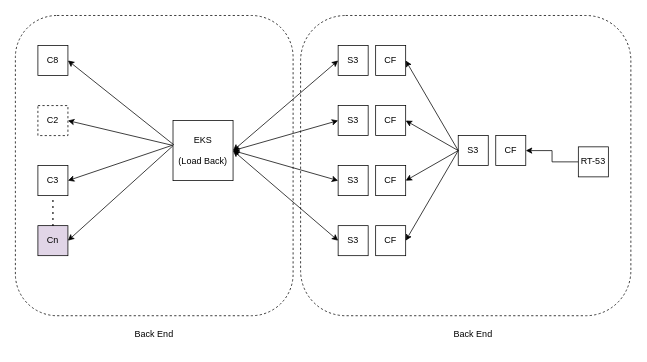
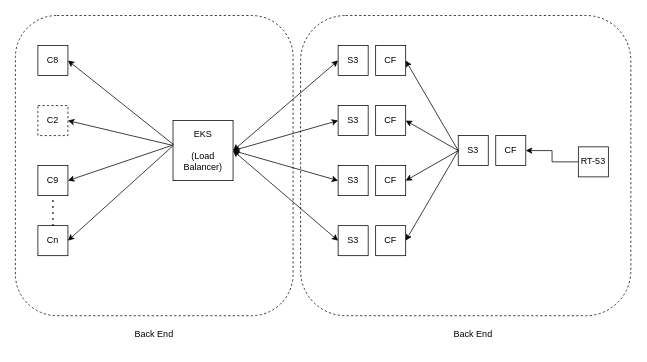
node "EKS (Load Back)": label "EKS (Load Back)" -> "EKS (Load Balancer)"
node "C3": label "C3" -> "C9"
node "Cn": fillcolor #e1d5e7 -> #ffffff
